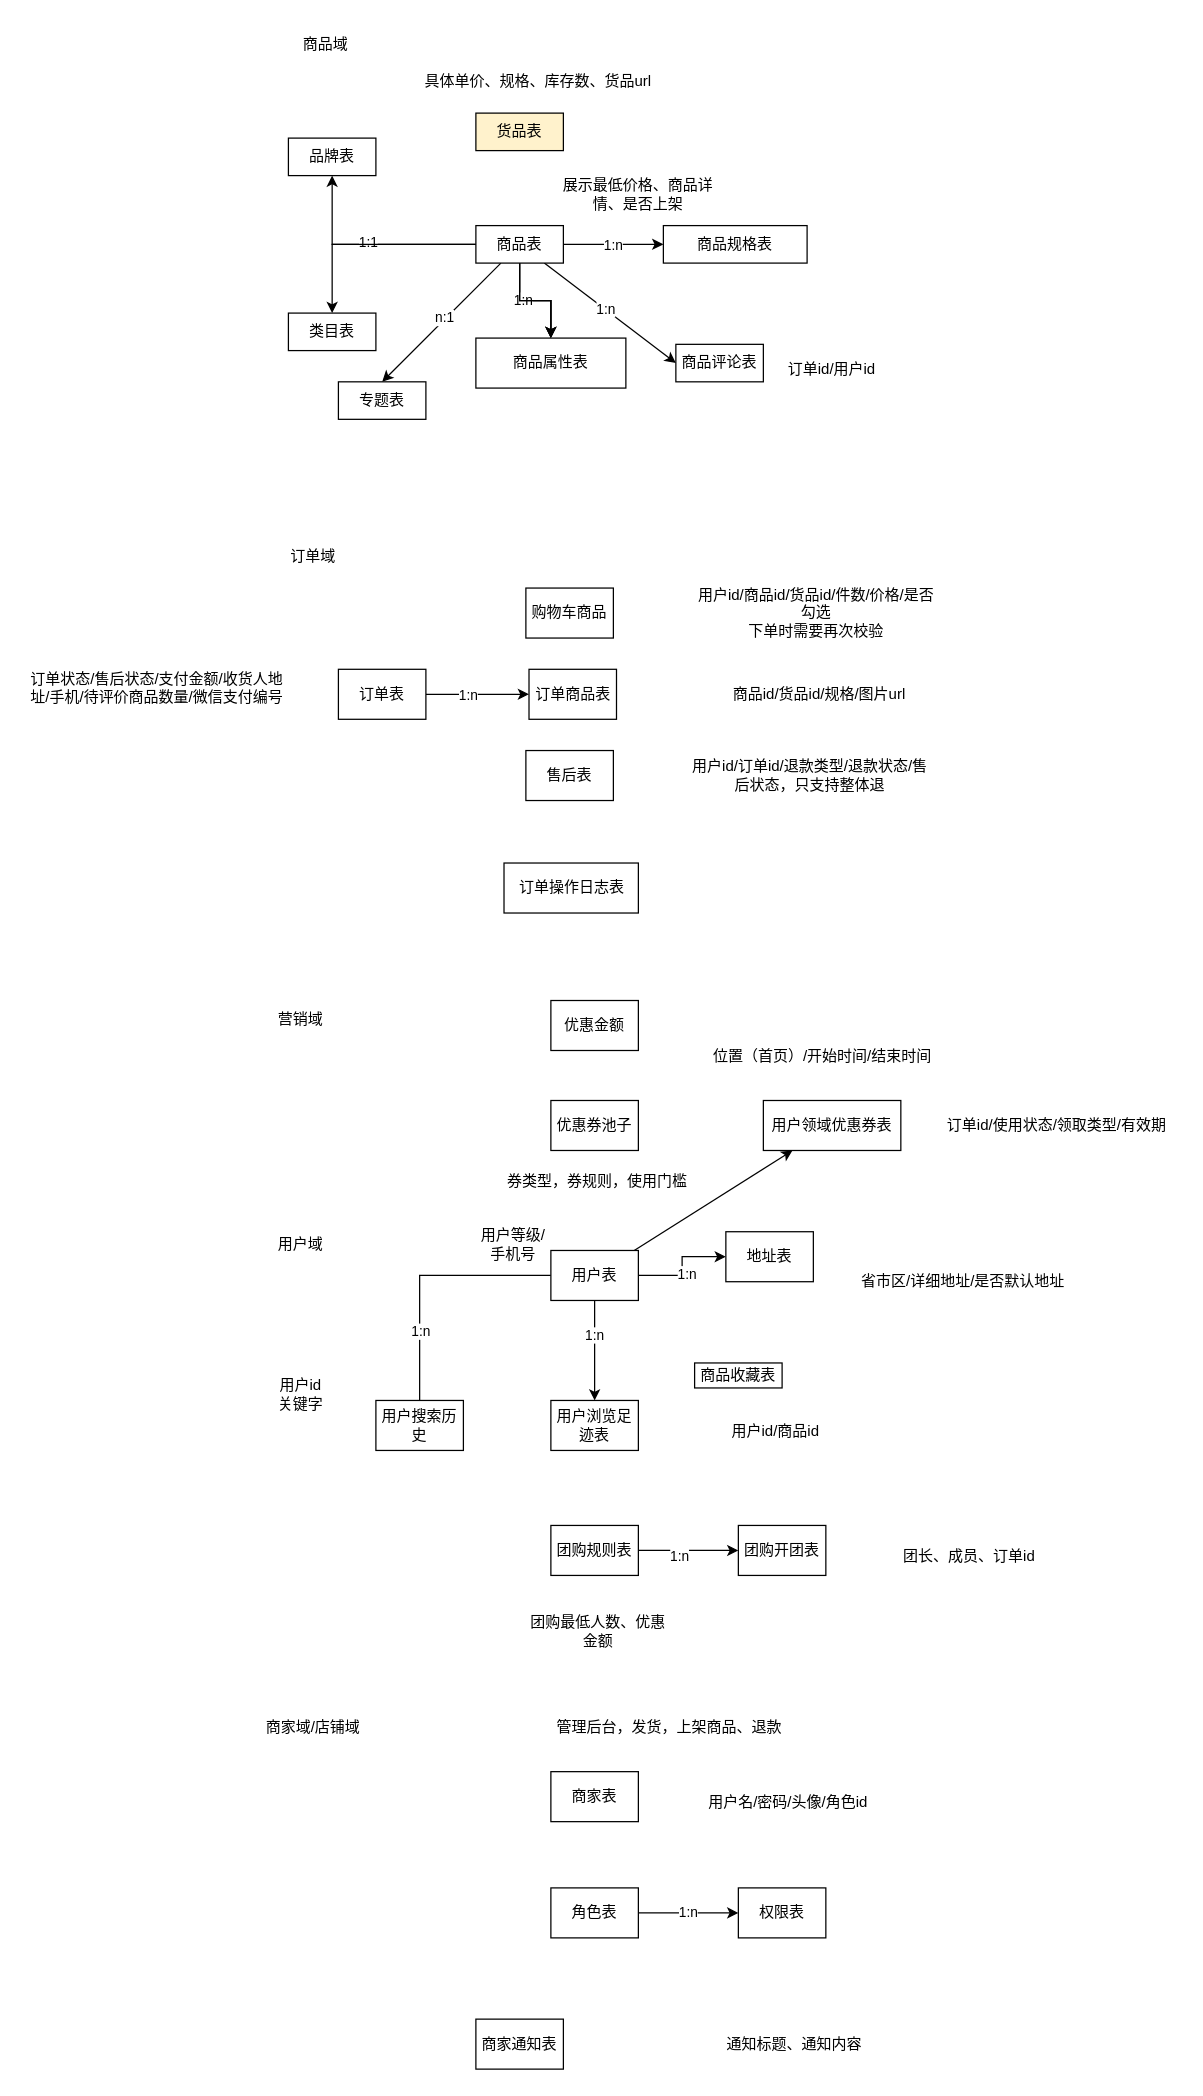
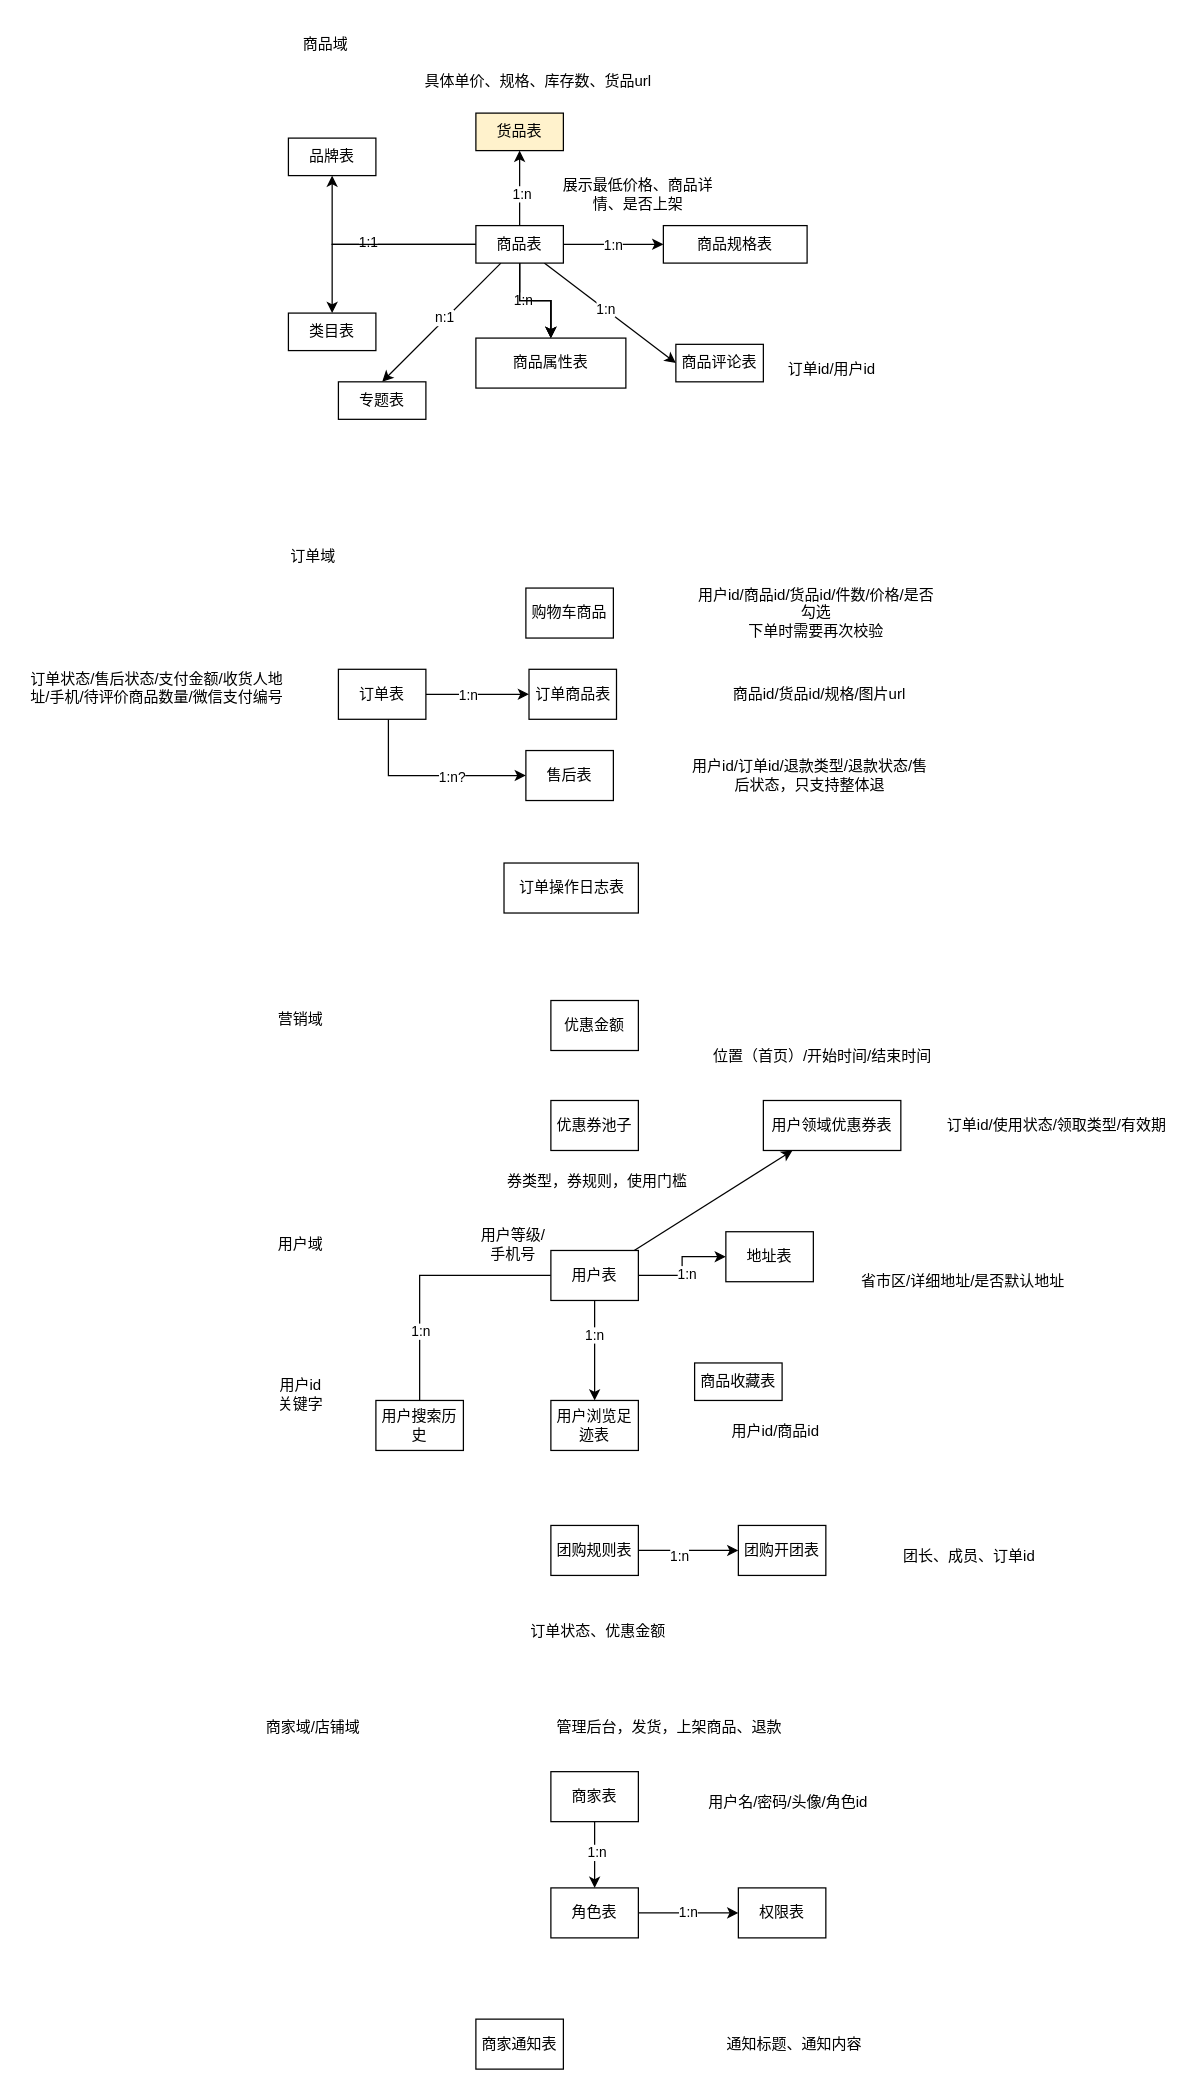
edge "商品表" -> "货品表": added, label "1:n"
edge "订单表" -> "售后表": added, label "1:n?"
node "商品收藏表": size 88x25 -> 88x38
node "团购最低人数、优惠金额": label "团购最低人数、优惠金额" -> "订单状态、优惠金额"
edge "商家表" -> "角色表": added, label "1:n"
